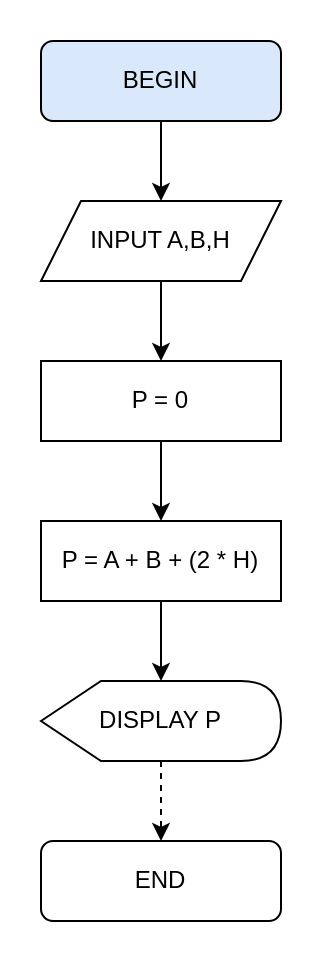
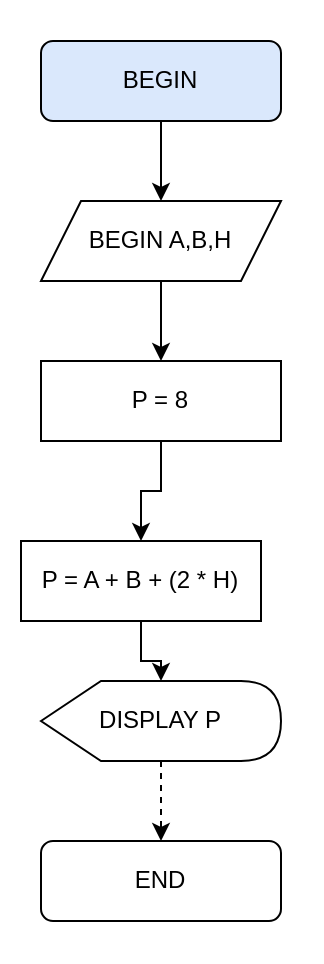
node "INPUT A,B,H": label "INPUT A,B,H" -> "BEGIN A,B,H"
node "P = 0": label "P = 0" -> "P = 8"
node "P = A + B + (2 * H)": moved (161, 561) -> (141, 581)
